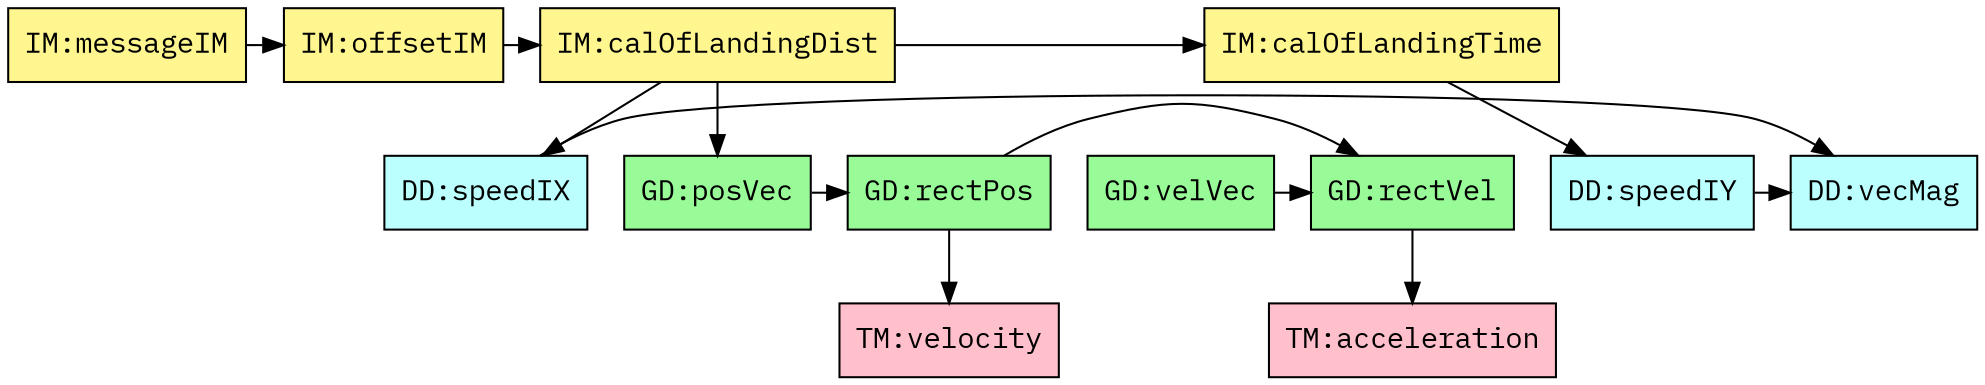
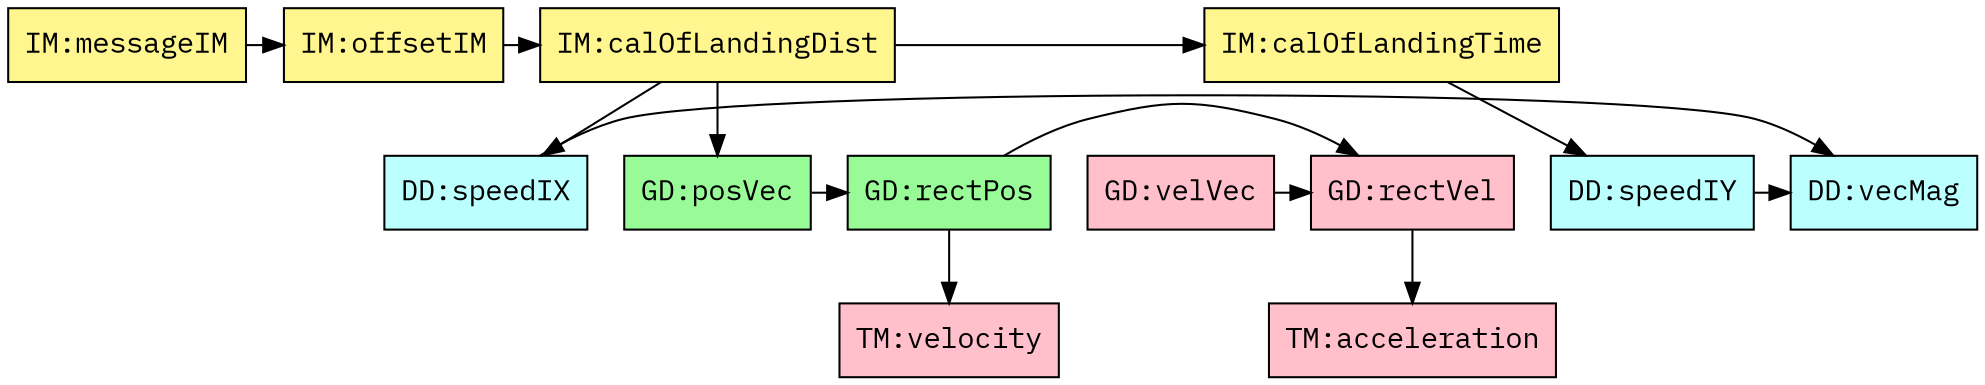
node "GD:velVec": fillcolor palegreen -> pink
node "GD:rectVel": fillcolor palegreen -> pink
